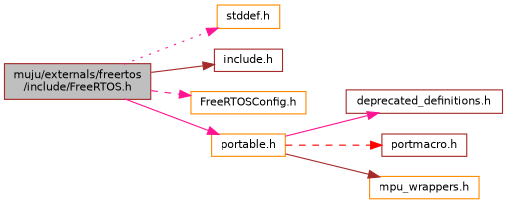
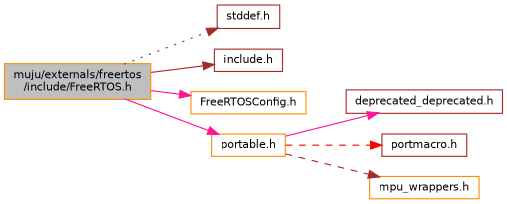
node "stddef.h": color darkorange -> brown
edge "muju/externals/freertos /include/FreeRTOS.h" -> "stddef.h": color deeppink -> brown
node "muju/externals/freertos /include/FreeRTOS.h": color brown -> darkorange
edge "muju/externals/freertos /include/FreeRTOS.h" -> "FreeRTOSConfig.h": style dashed -> solid
node "deprecated_definitions.h": label "deprecated_definitions.h" -> "deprecated_deprecated.h"
edge "portable.h" -> "mpu_wrappers.h": style solid -> dashed
